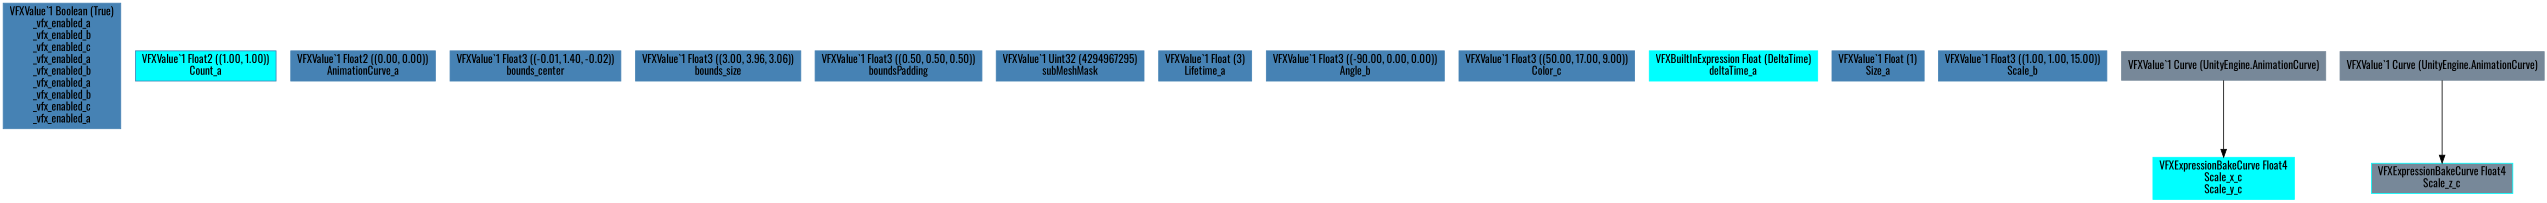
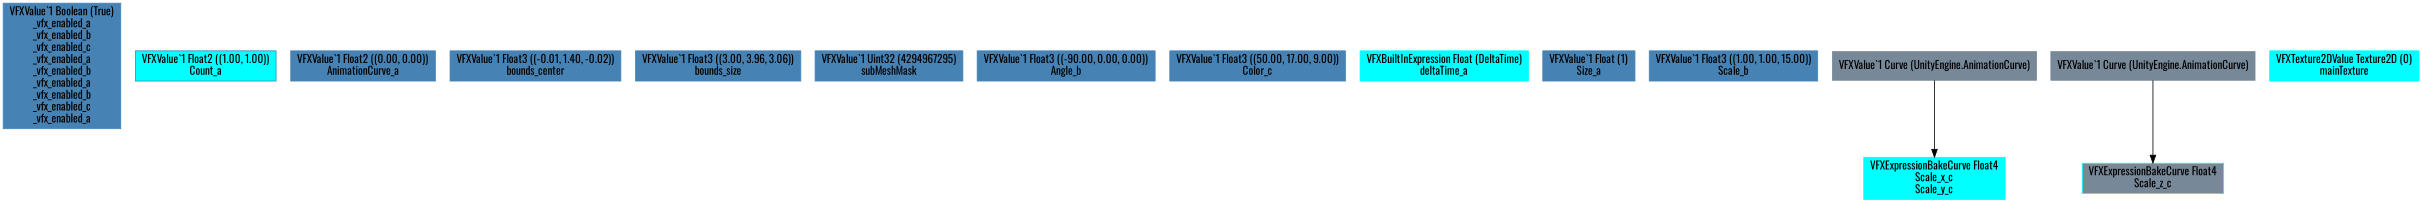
node "VFXValue`1 Float3 ((0.50, 0.50, 0.50)) boundsPadding": removed
node "VFXValue`1 Float (3) Lifetime_a": removed
node "VFXTexture2DValue Texture2D (0) mainTexture": added
